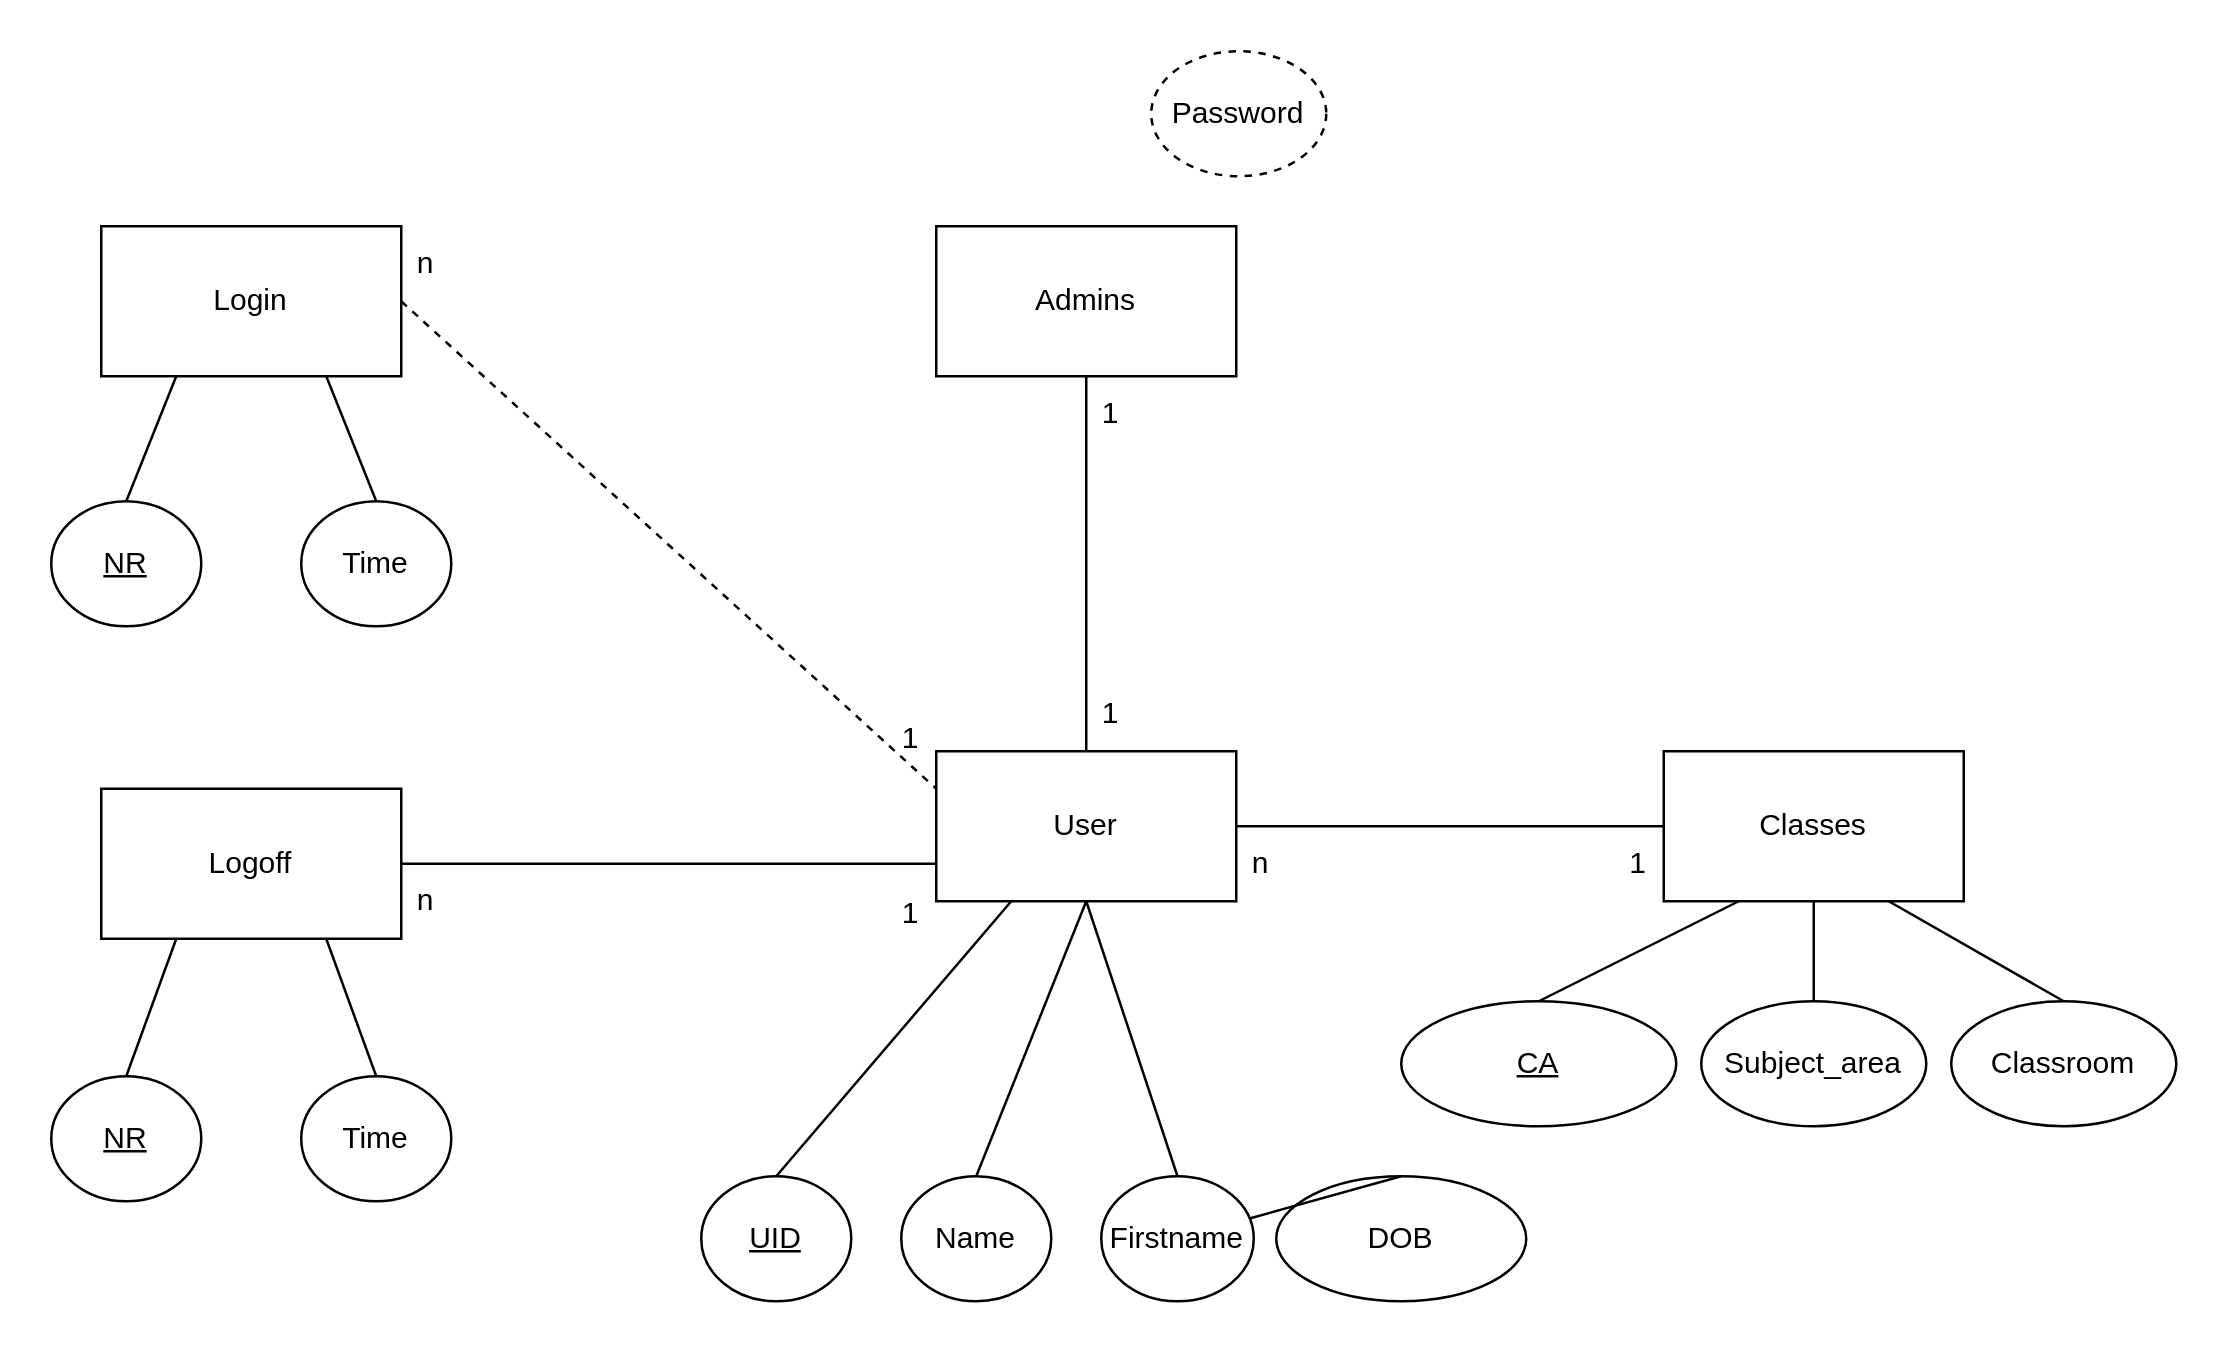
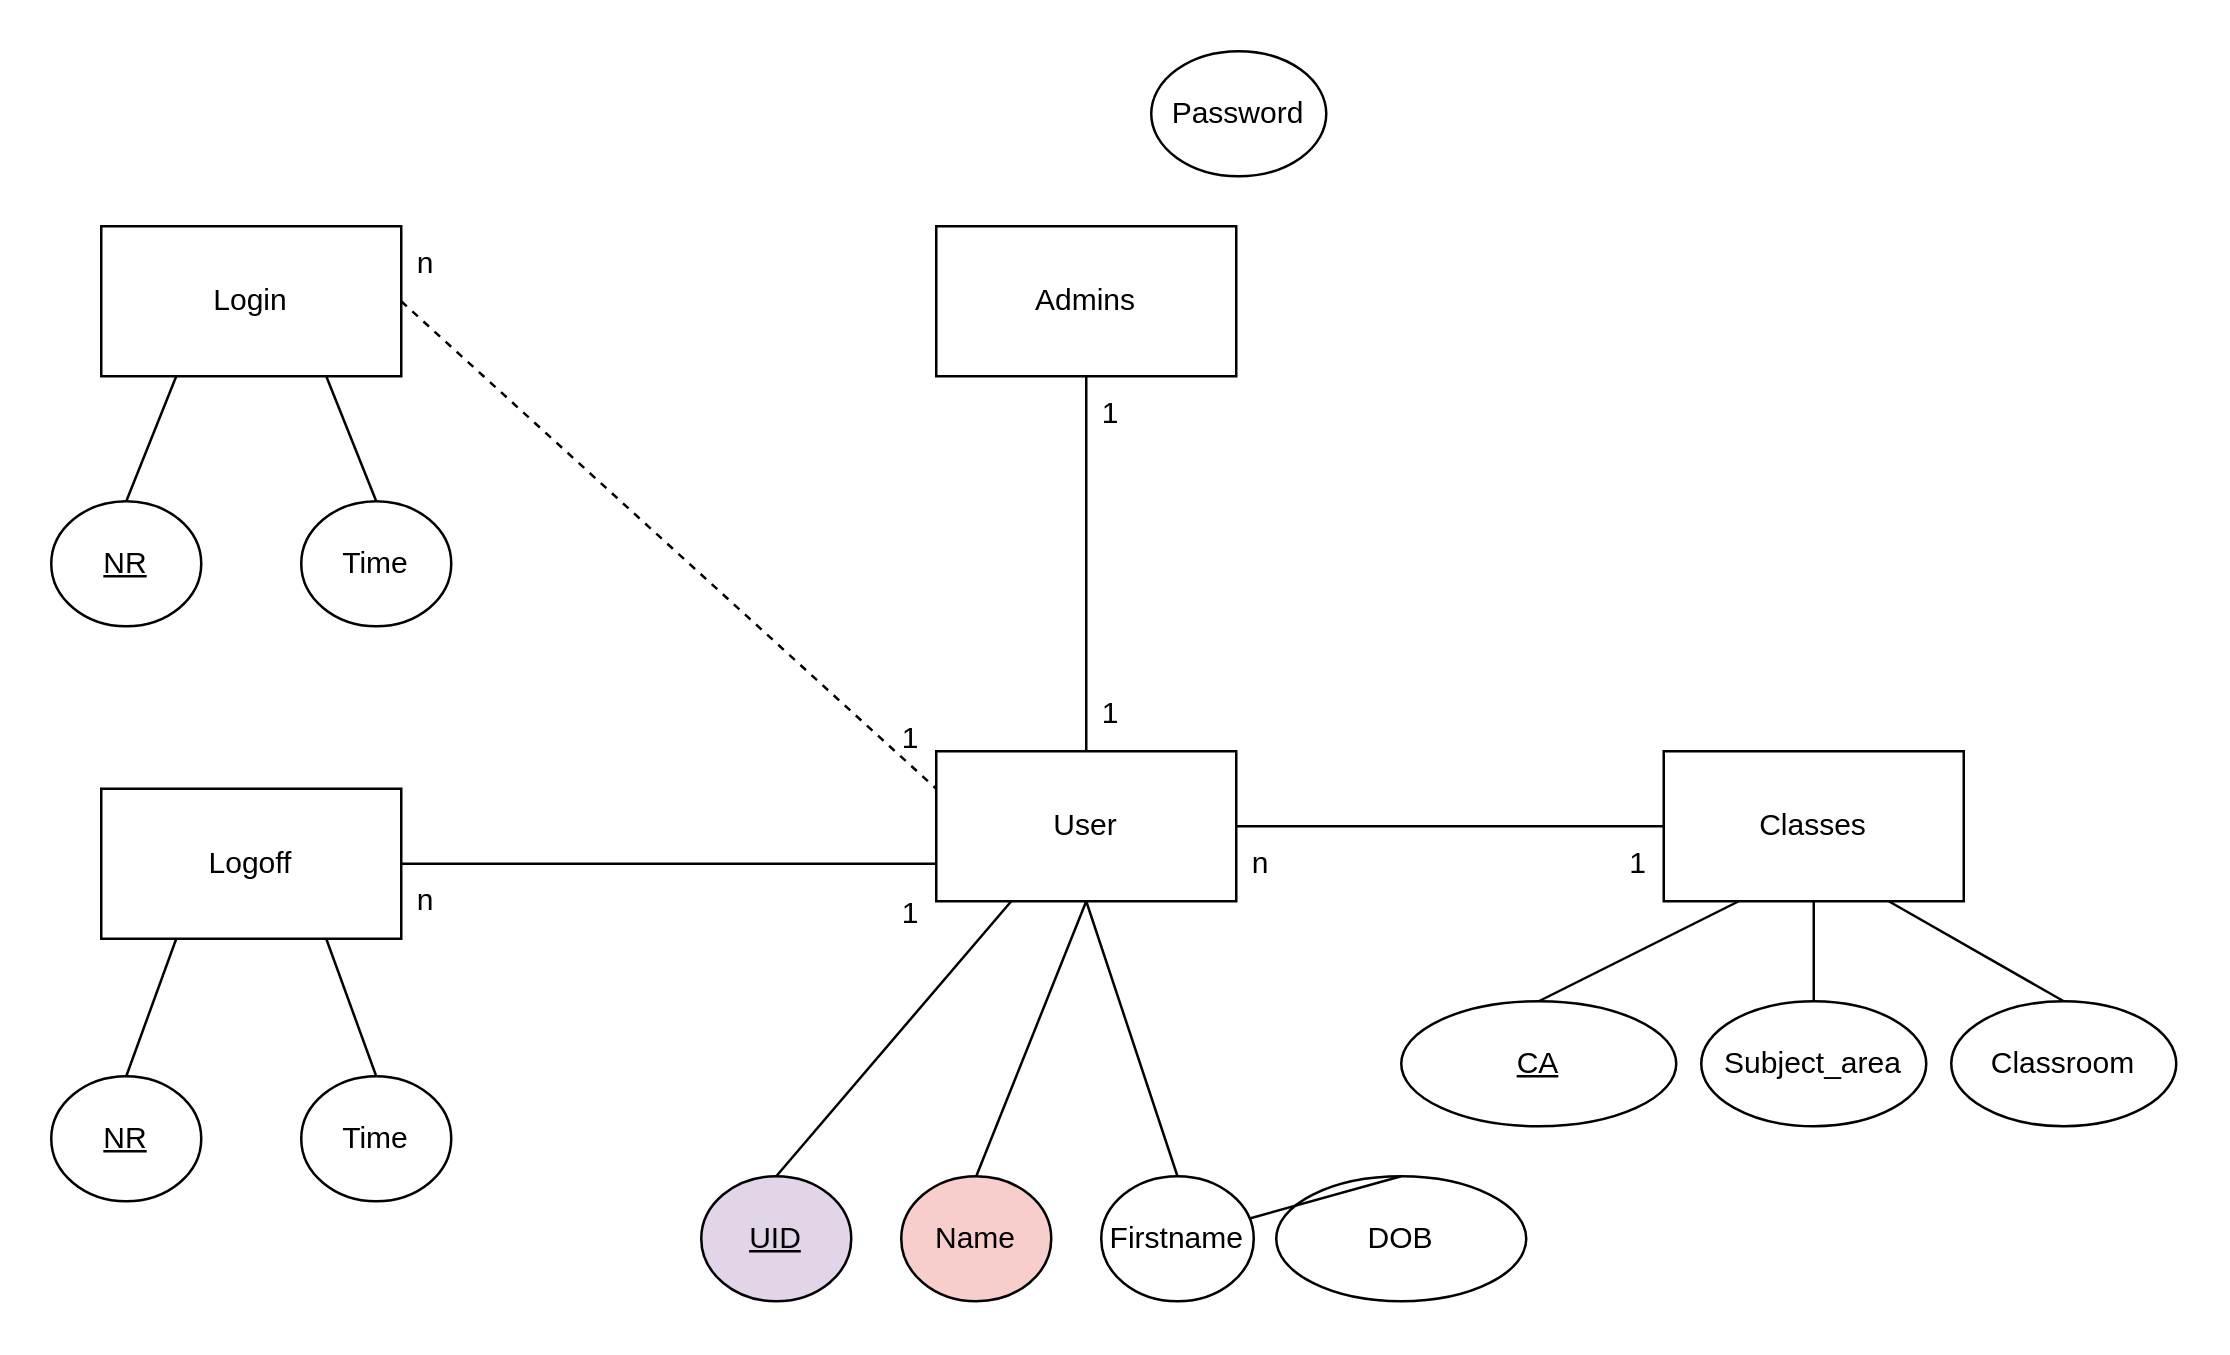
node "Password": style dashed -> solid
node "UID": fillcolor #ffffff -> #e1d5e7
node "Name": fillcolor #ffffff -> #f8cecc
